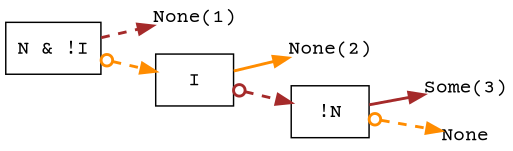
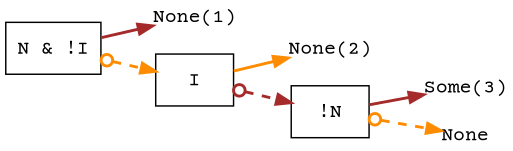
edge "N & !I" -> "None(1)": style dashed -> solid
